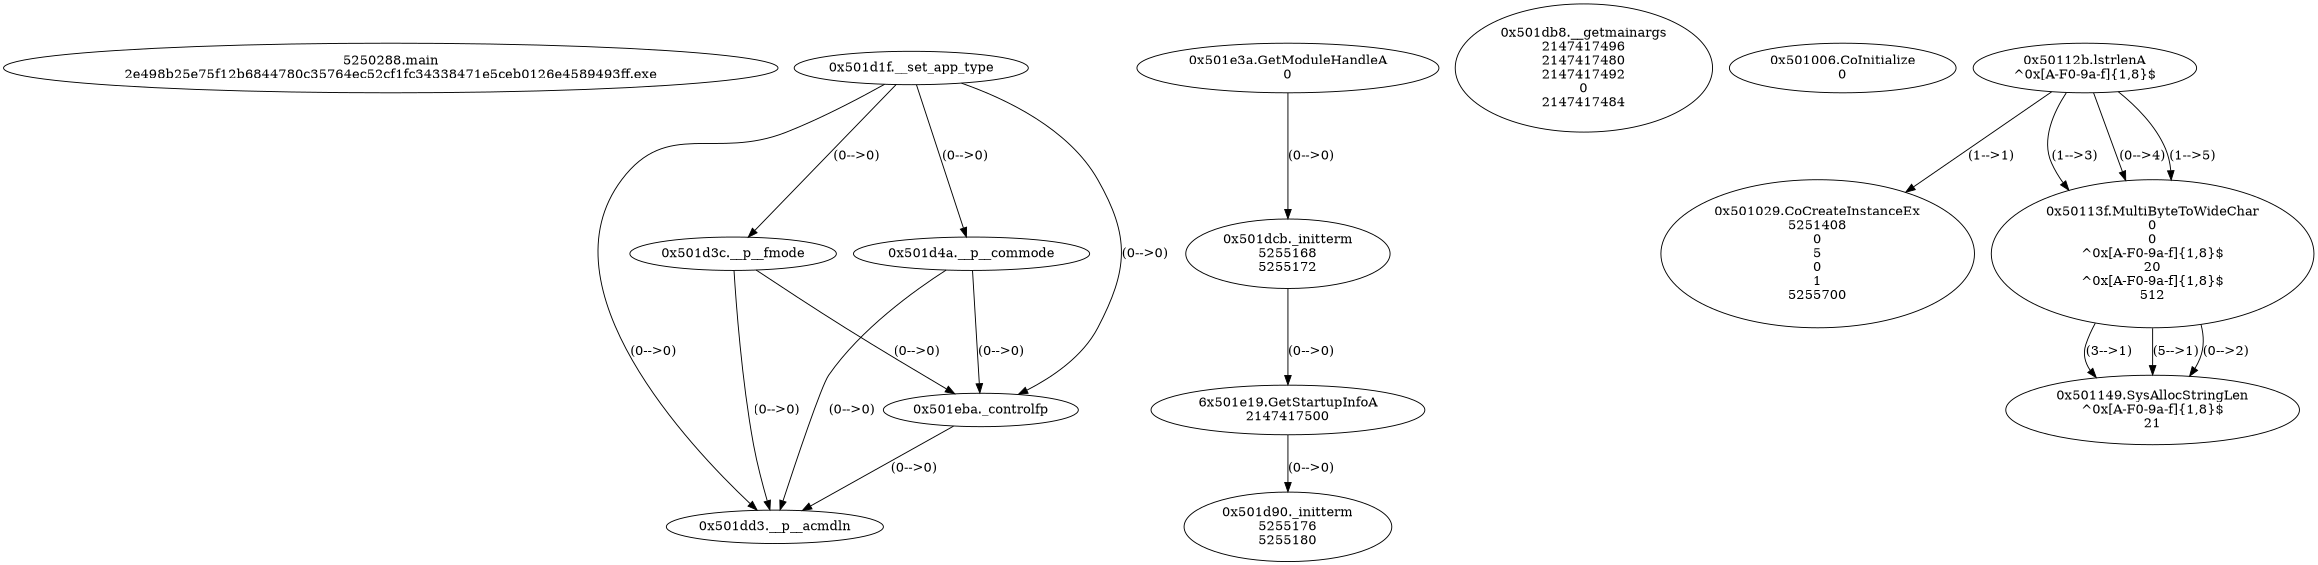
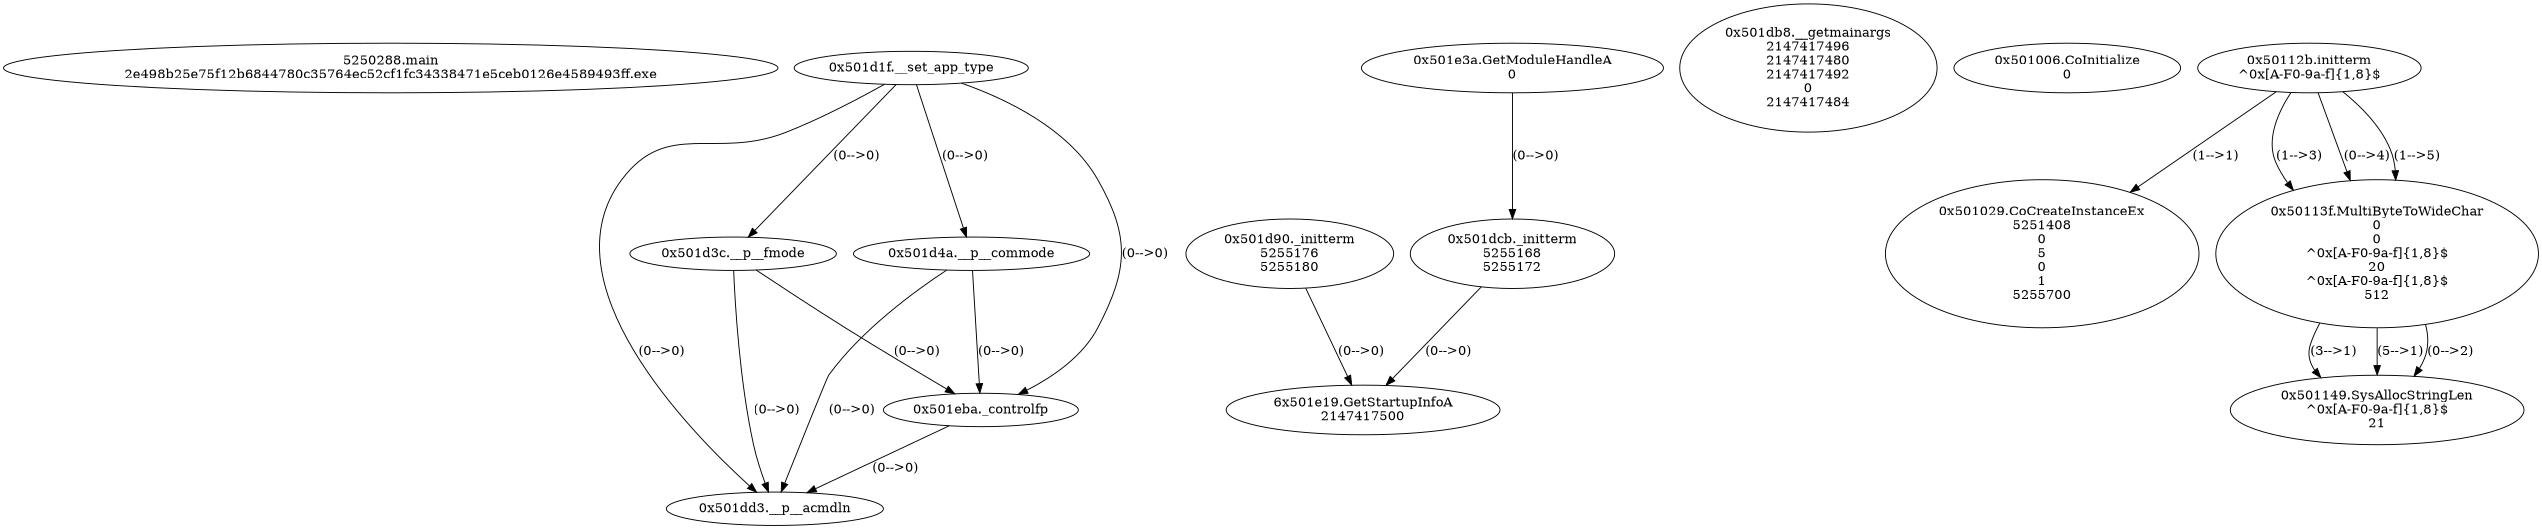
node "0x50112b.lstrlenA ^0x[A-F0-9a-f]{1,8}$": label "0x50112b.lstrlenA ^0x[A-F0-9a-f]{1,8}$" -> "0x50112b.initterm ^0x[A-F0-9a-f]{1,8}$"
edge "6x501e19.GetStartupInfoA 2147417500" -> "0x501d90._initterm 5255176 5255180": reversed
